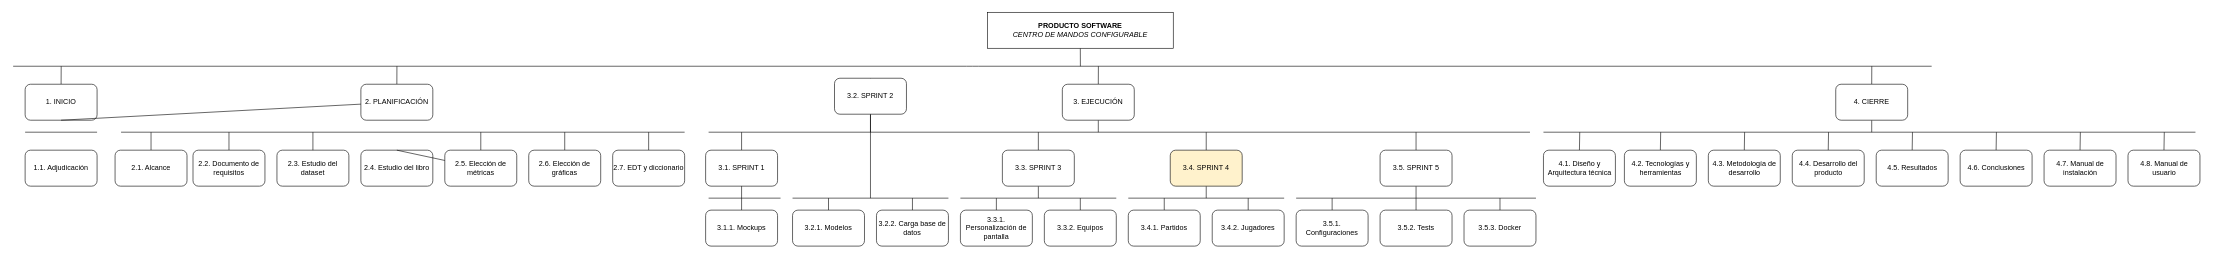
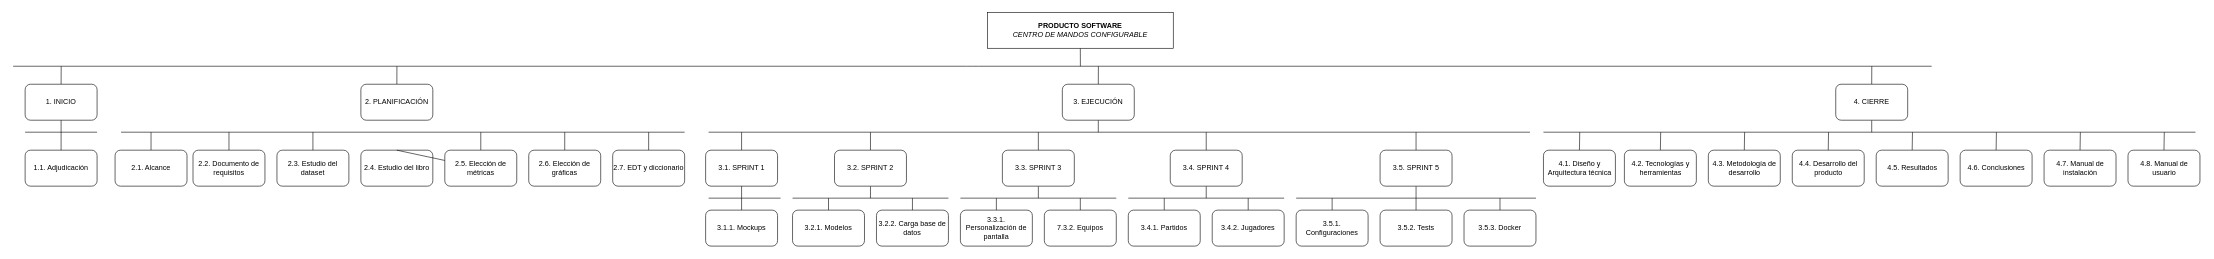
node "3.2. SPRINT 2": moved (870, 96) -> (870, 168)
edge "1. INICIO" -- "2. PLANIFICACIÓN": now "1. INICIO" -- "1.1. Adjudicación"
node "3.4. SPRINT 4": fillcolor #fff2cc -> #ffffff
node "3.3.2. Equipos": label "3.3.2. Equipos" -> "7.3.2. Equipos"
